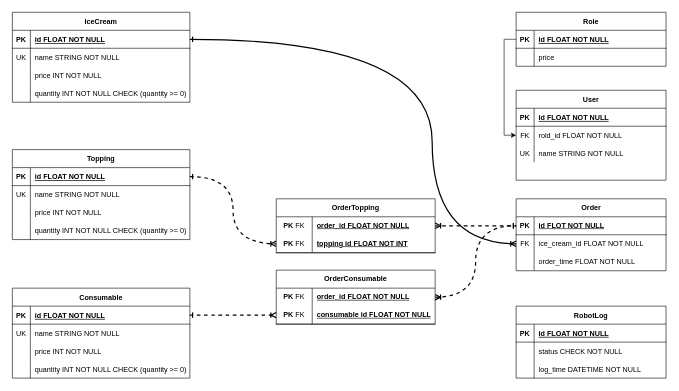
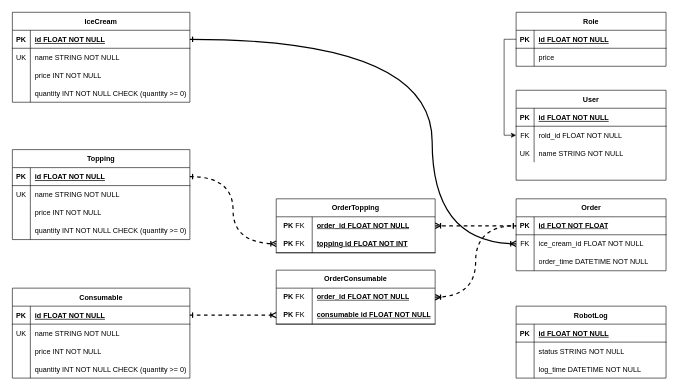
node "id FLOT NOT NULL": label "id FLOT NOT NULL" -> "id FLOT NOT FLOAT"
node "order_time FLOAT NOT NULL": label "order_time FLOAT NOT NULL" -> "order_time DATETIME NOT NULL"
node "status CHECK NOT NULL": label "status CHECK NOT NULL" -> "status STRING NOT NULL"
